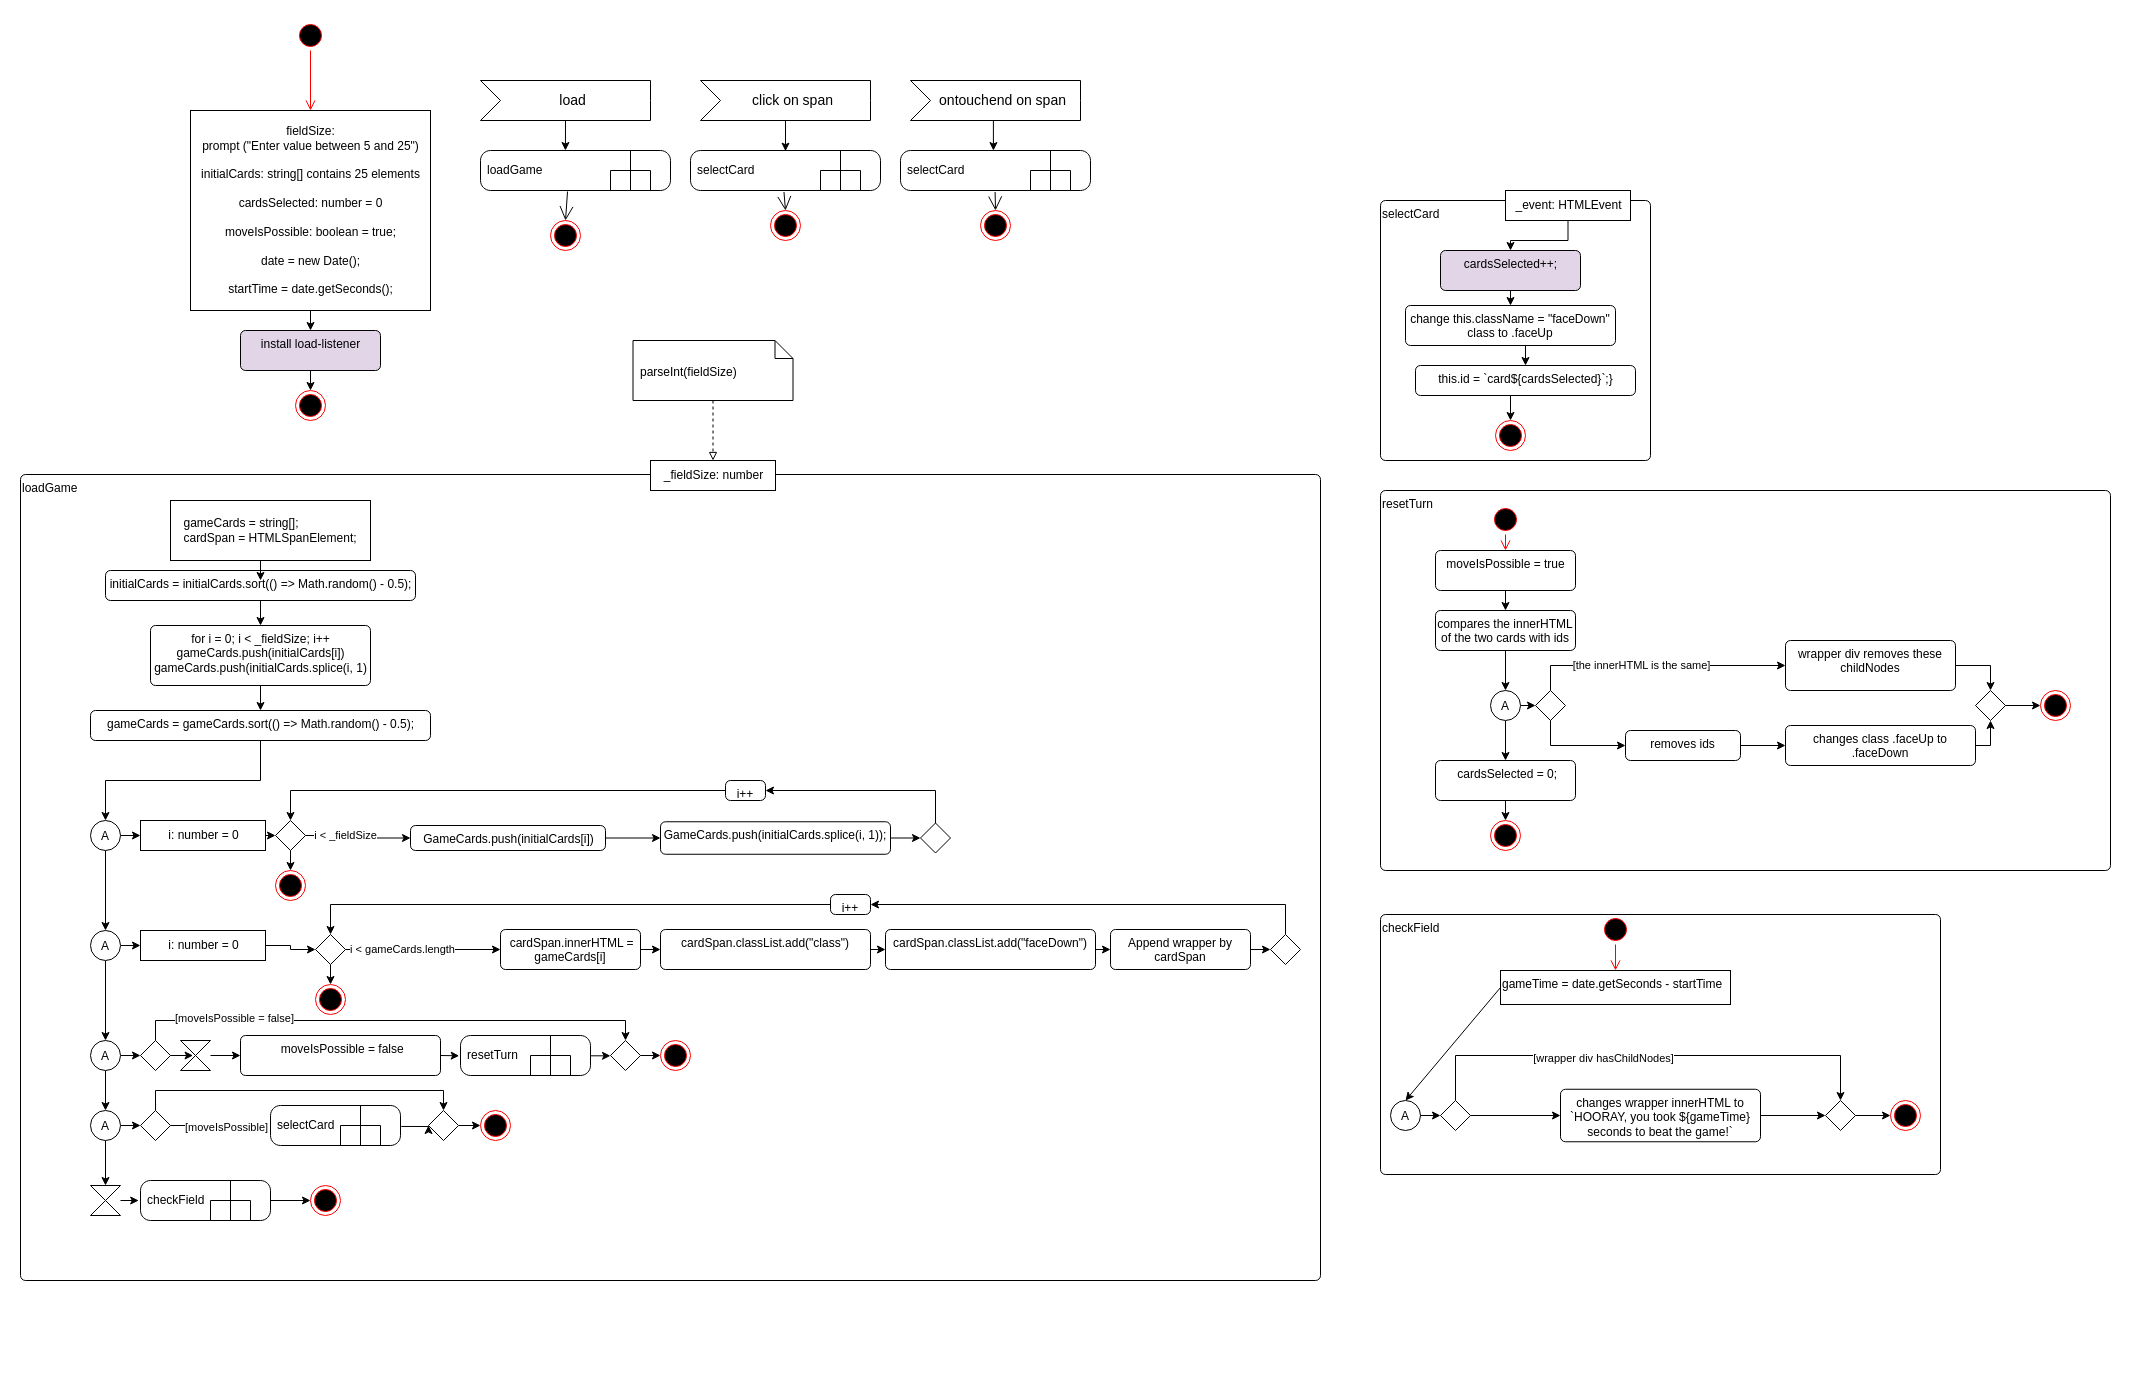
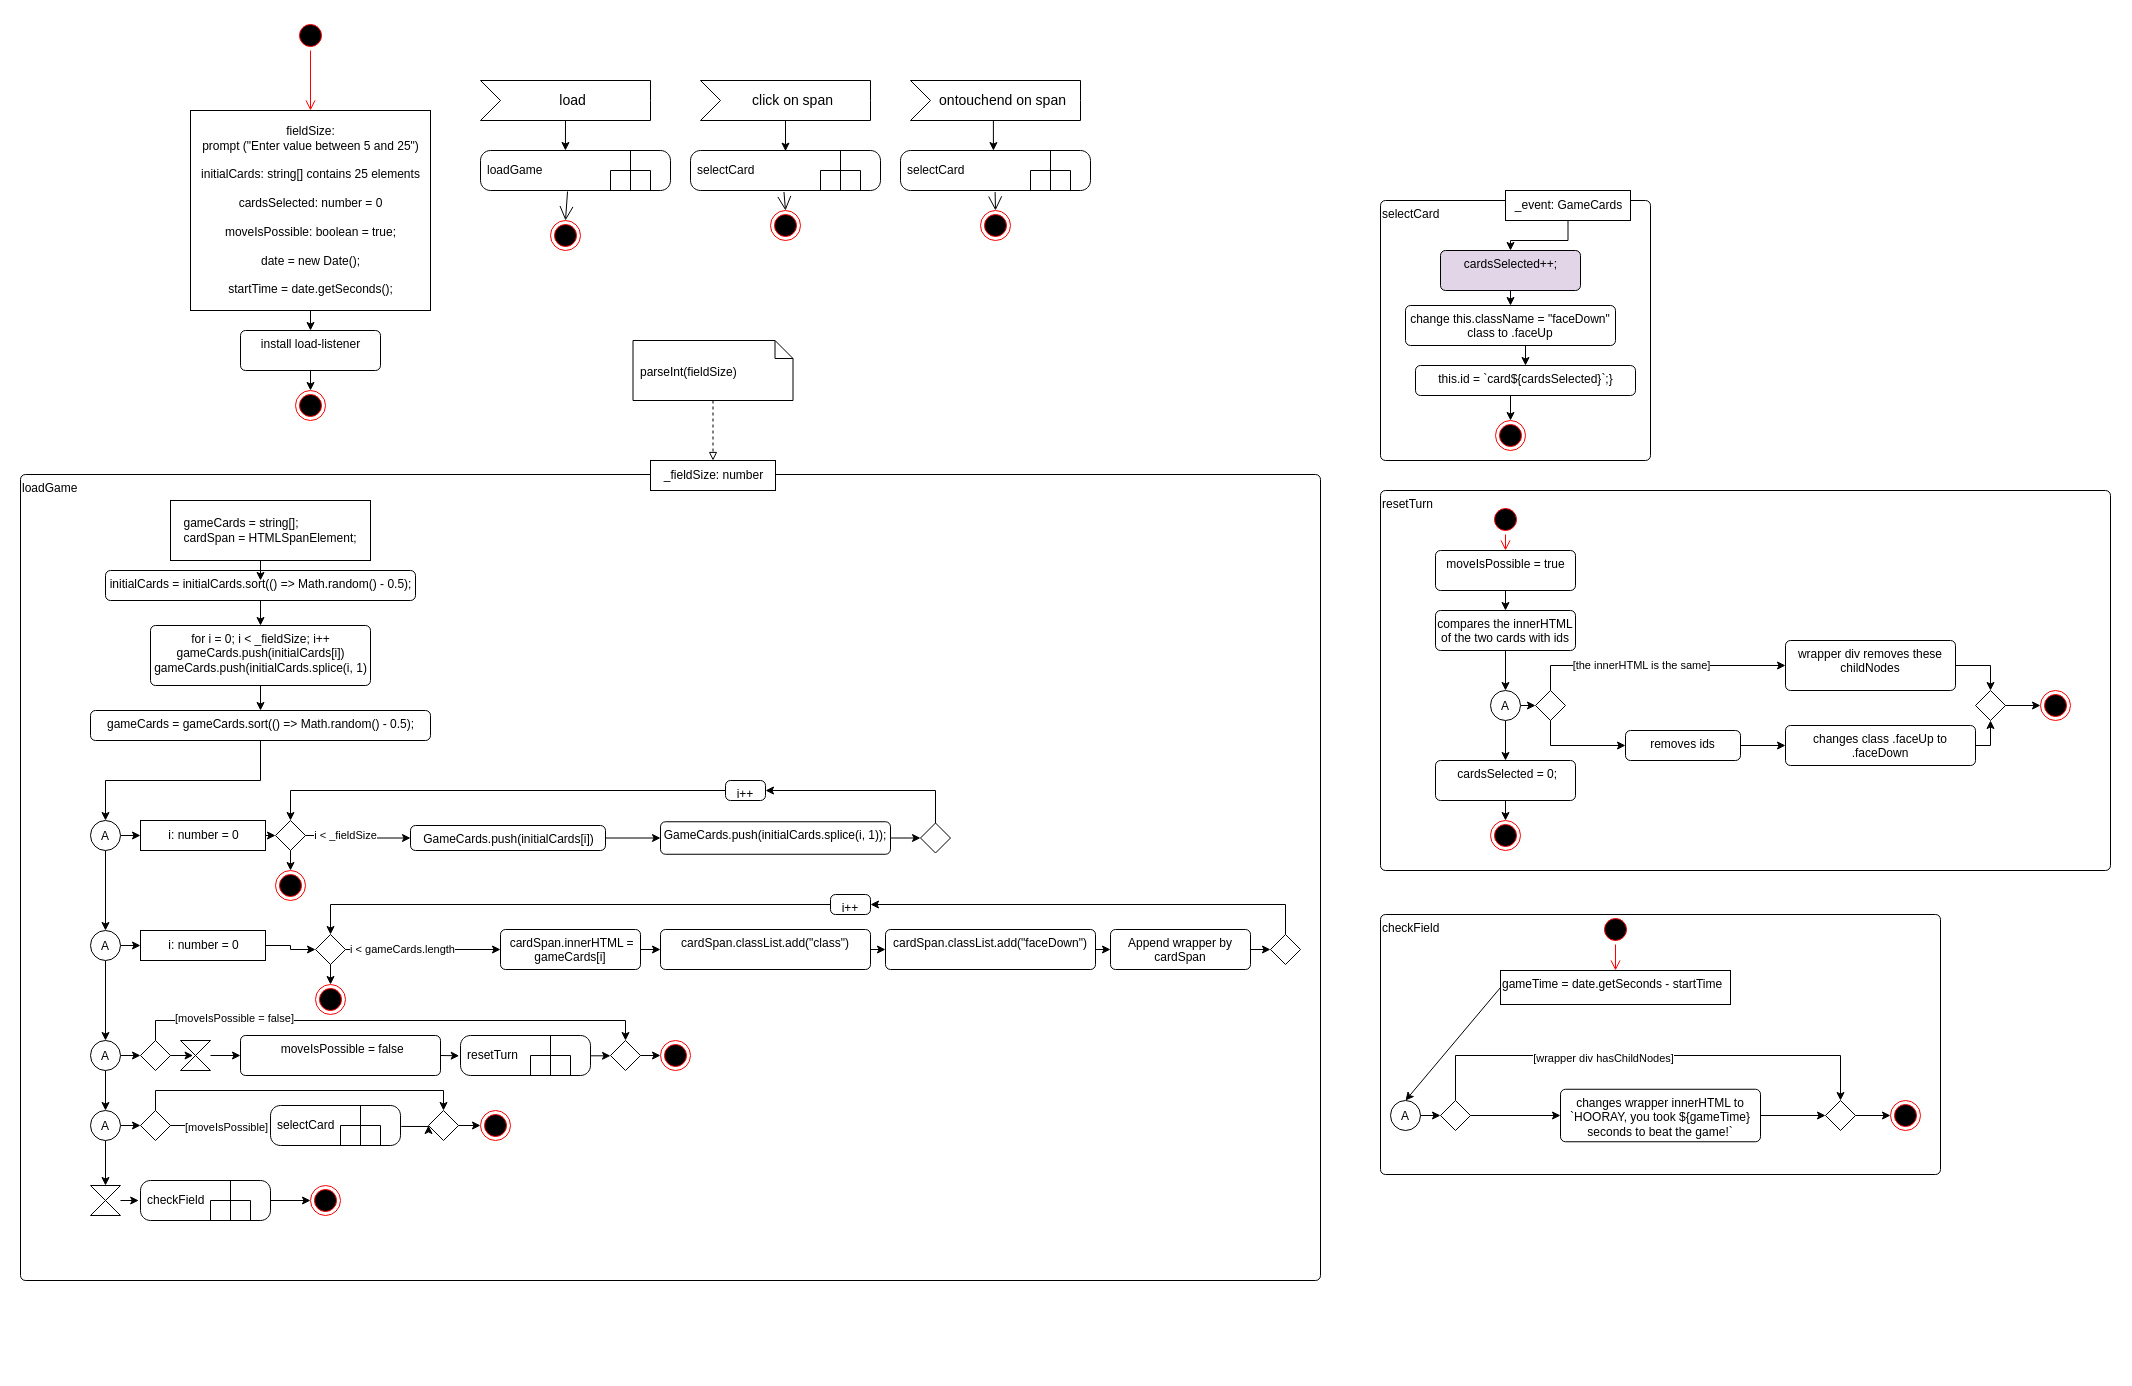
node "_event: HTMLEvent": label "_event: HTMLEvent" -> "_event: GameCards"
node "install load-listener": fillcolor #e1d5e7 -> #ffffff
